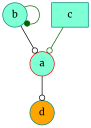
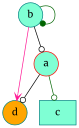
edge "c" -> "a": reversed
edge "b" -> "d": added
